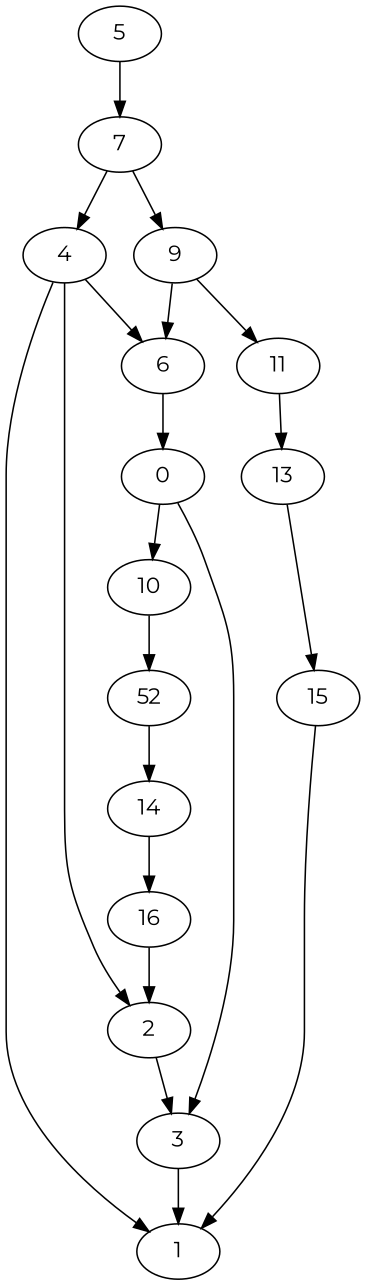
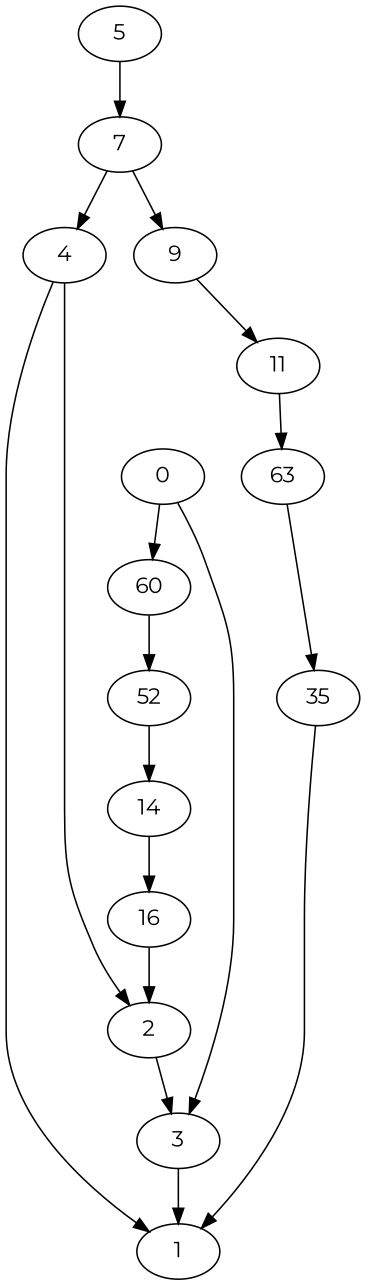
node "6": removed
node "13": label "13" -> "63"
node "10": label "10" -> "60"
node "15": label "15" -> "35"
